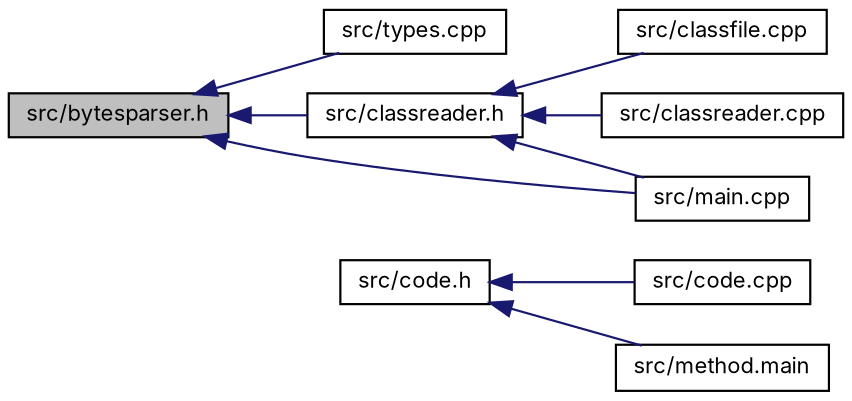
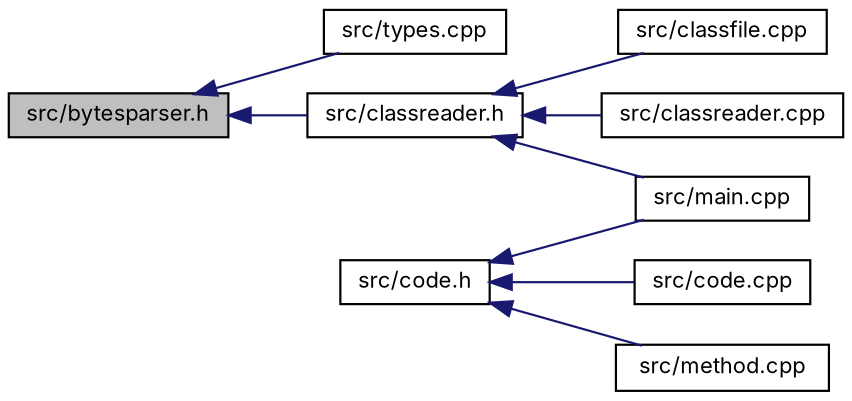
edge "src/main.cpp" -> "src/bytesparser.h": now "src/main.cpp" -> "src/code.h"
node "src/method.main": label "src/method.main" -> "src/method.cpp"
